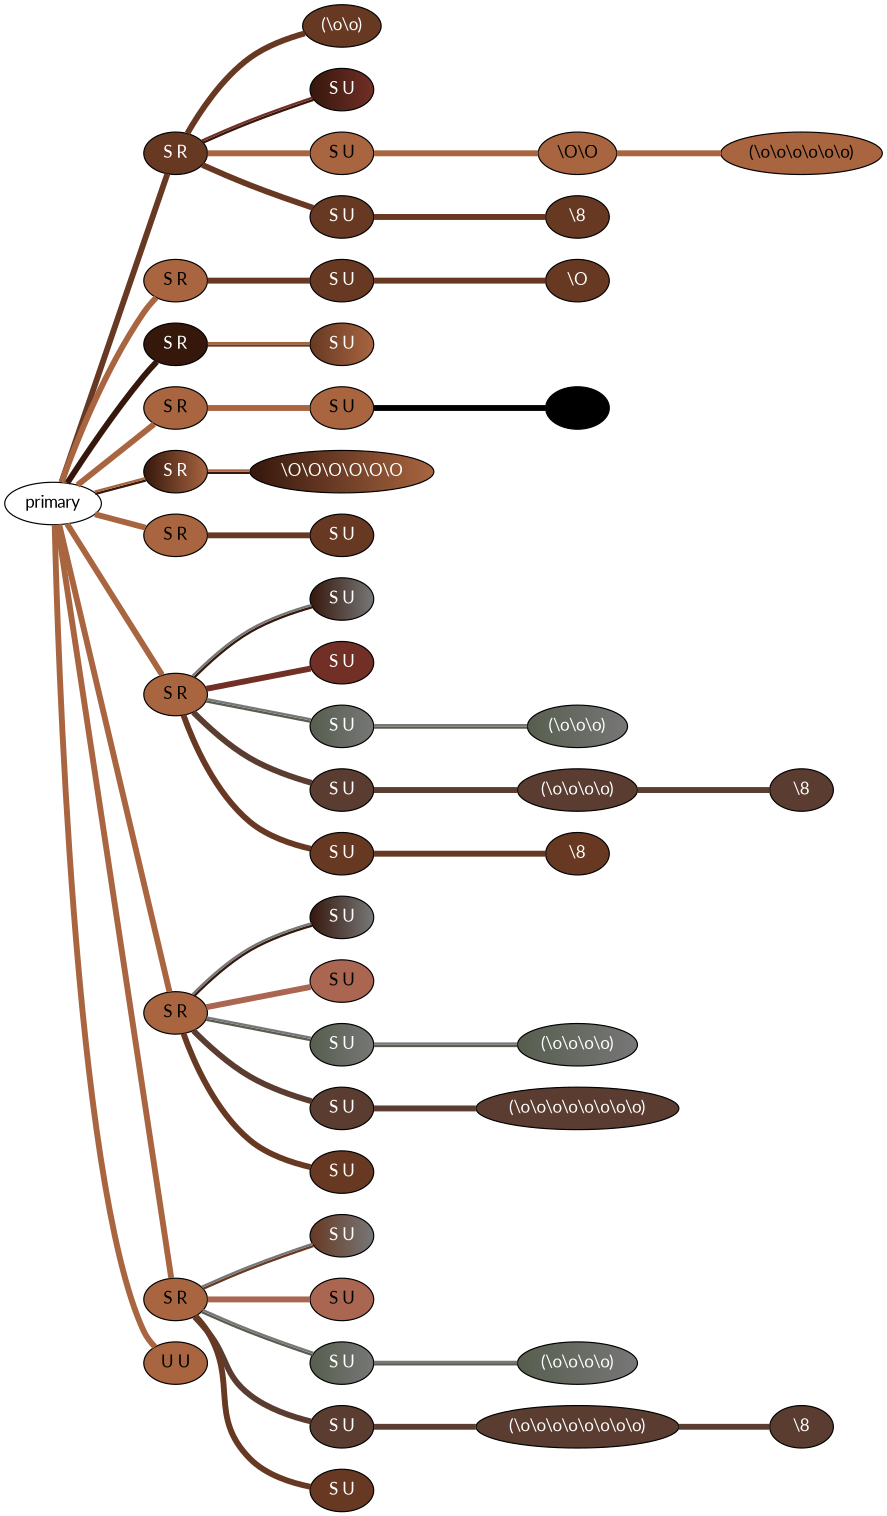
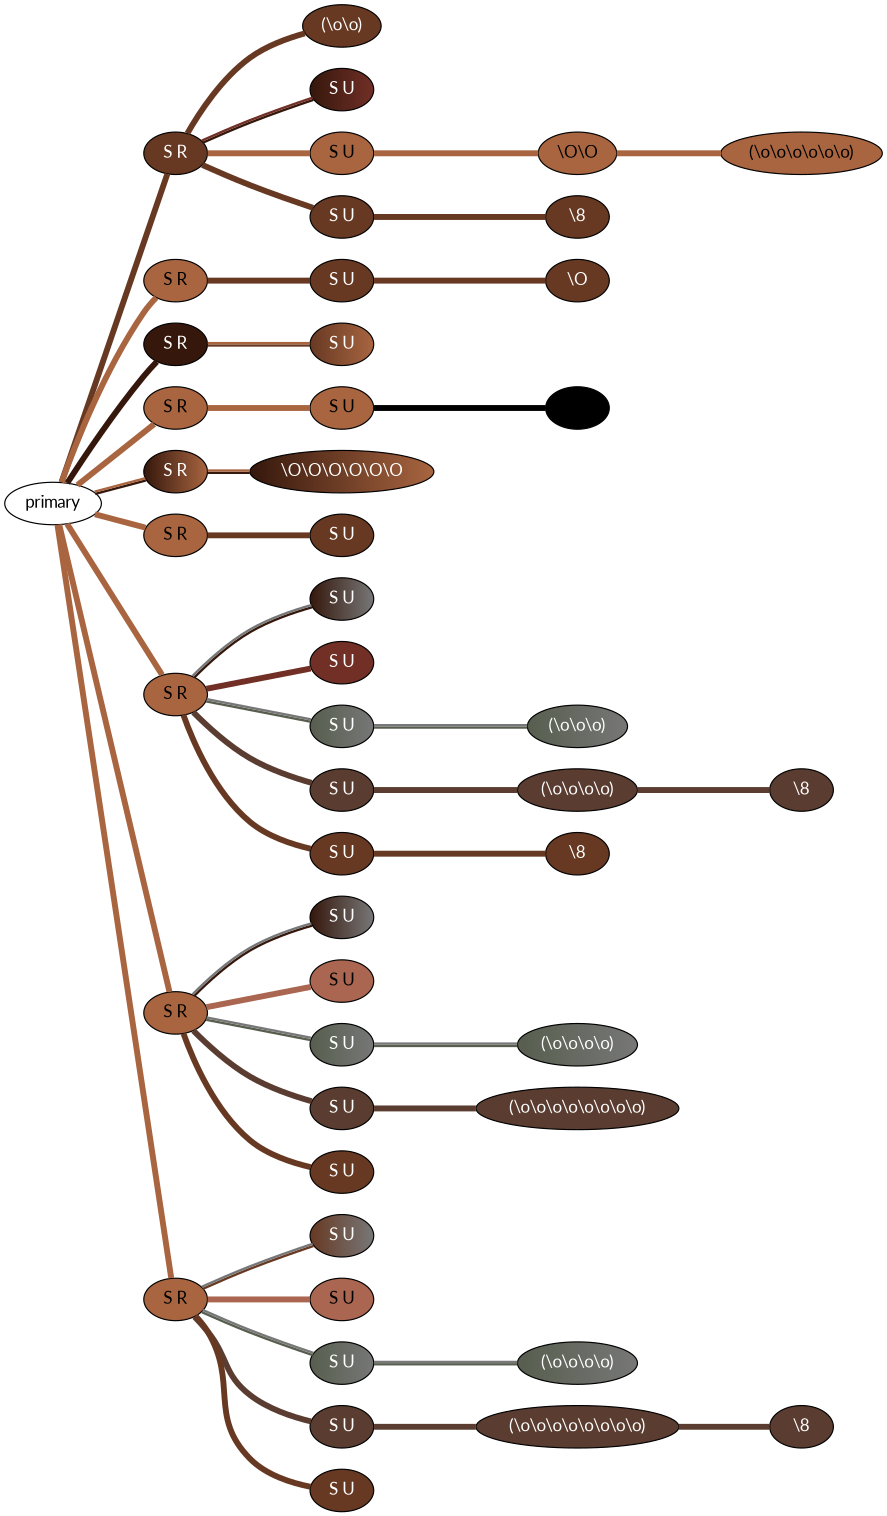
node "U U": removed
